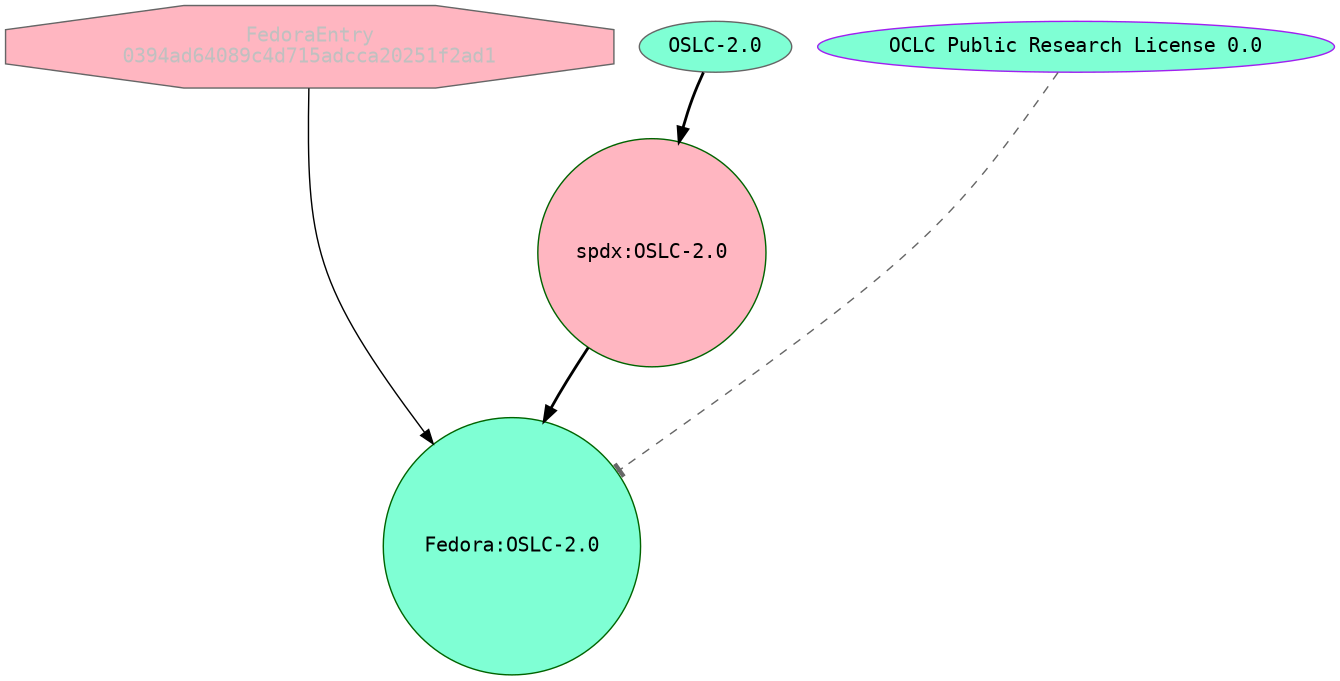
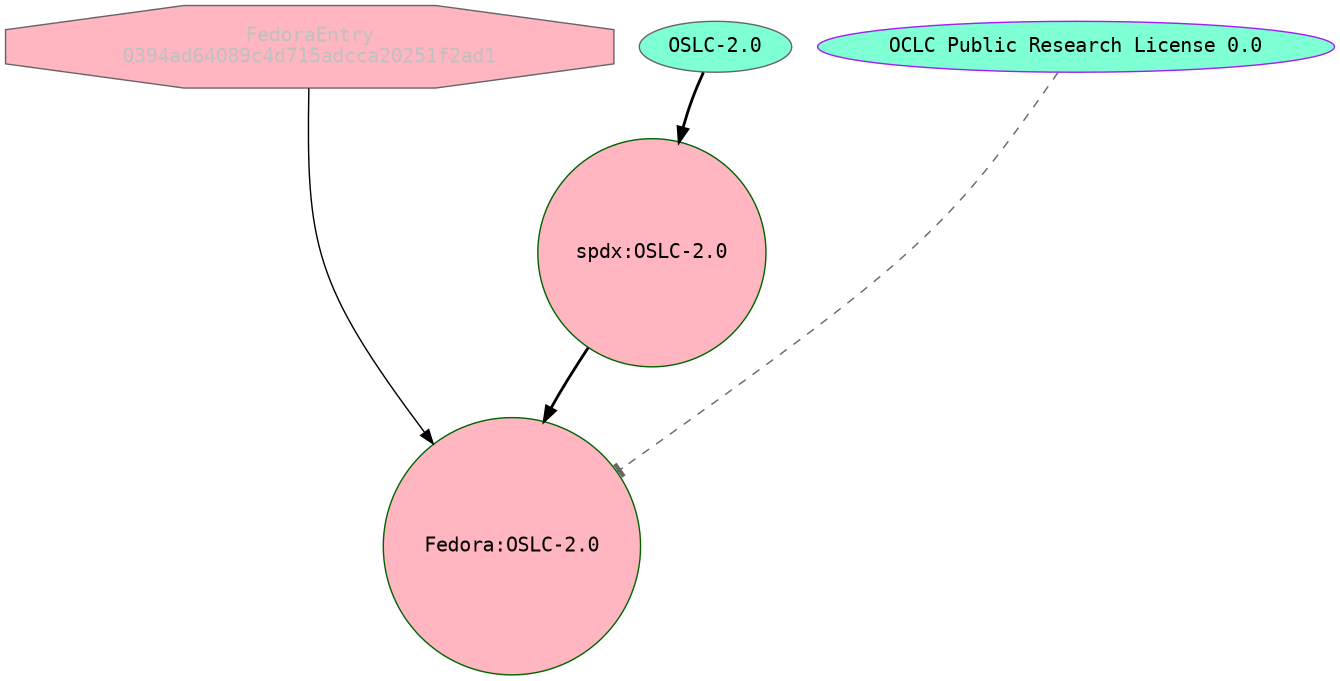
node "Fedora:OSLC-2.0": fillcolor aquamarine -> lightpink
